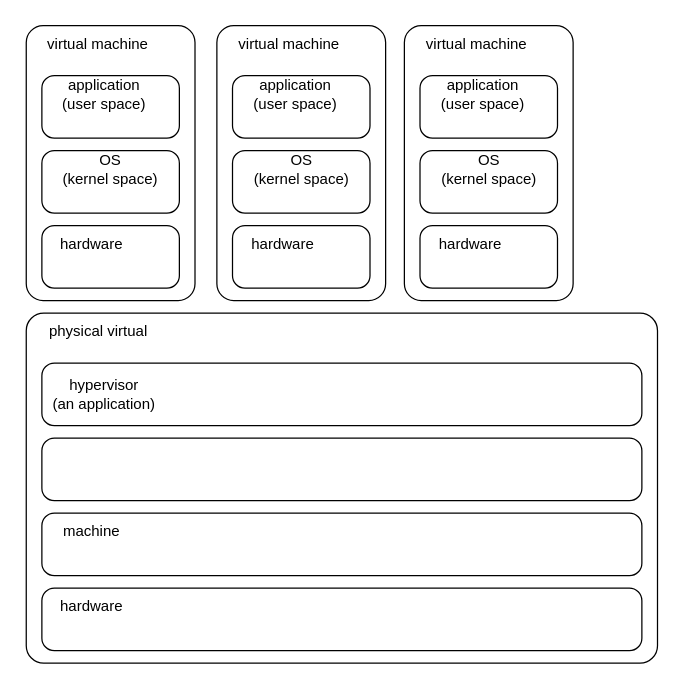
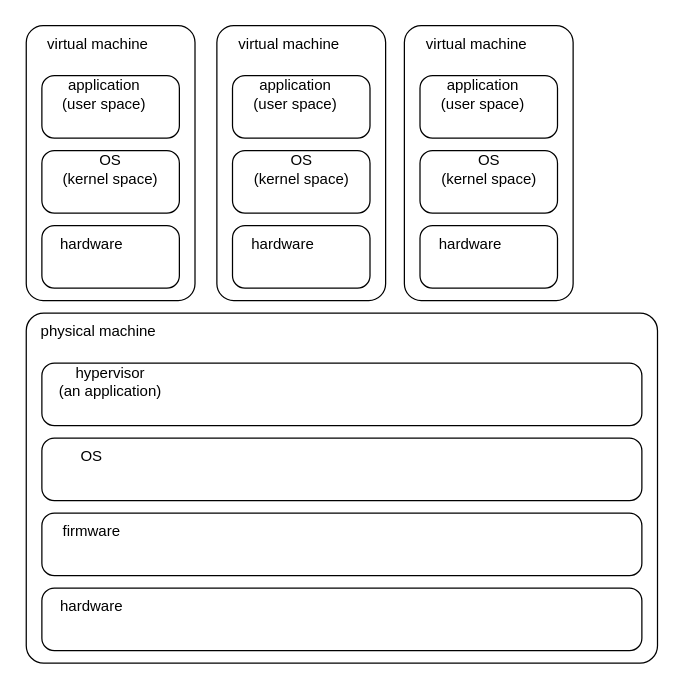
node "physical virtual": label "physical virtual" -> "physical machine"
node "hypervisor (an application)": moved (104, 394) -> (111, 382)
node "OS": added
node "machine": label "machine" -> "firmware"
